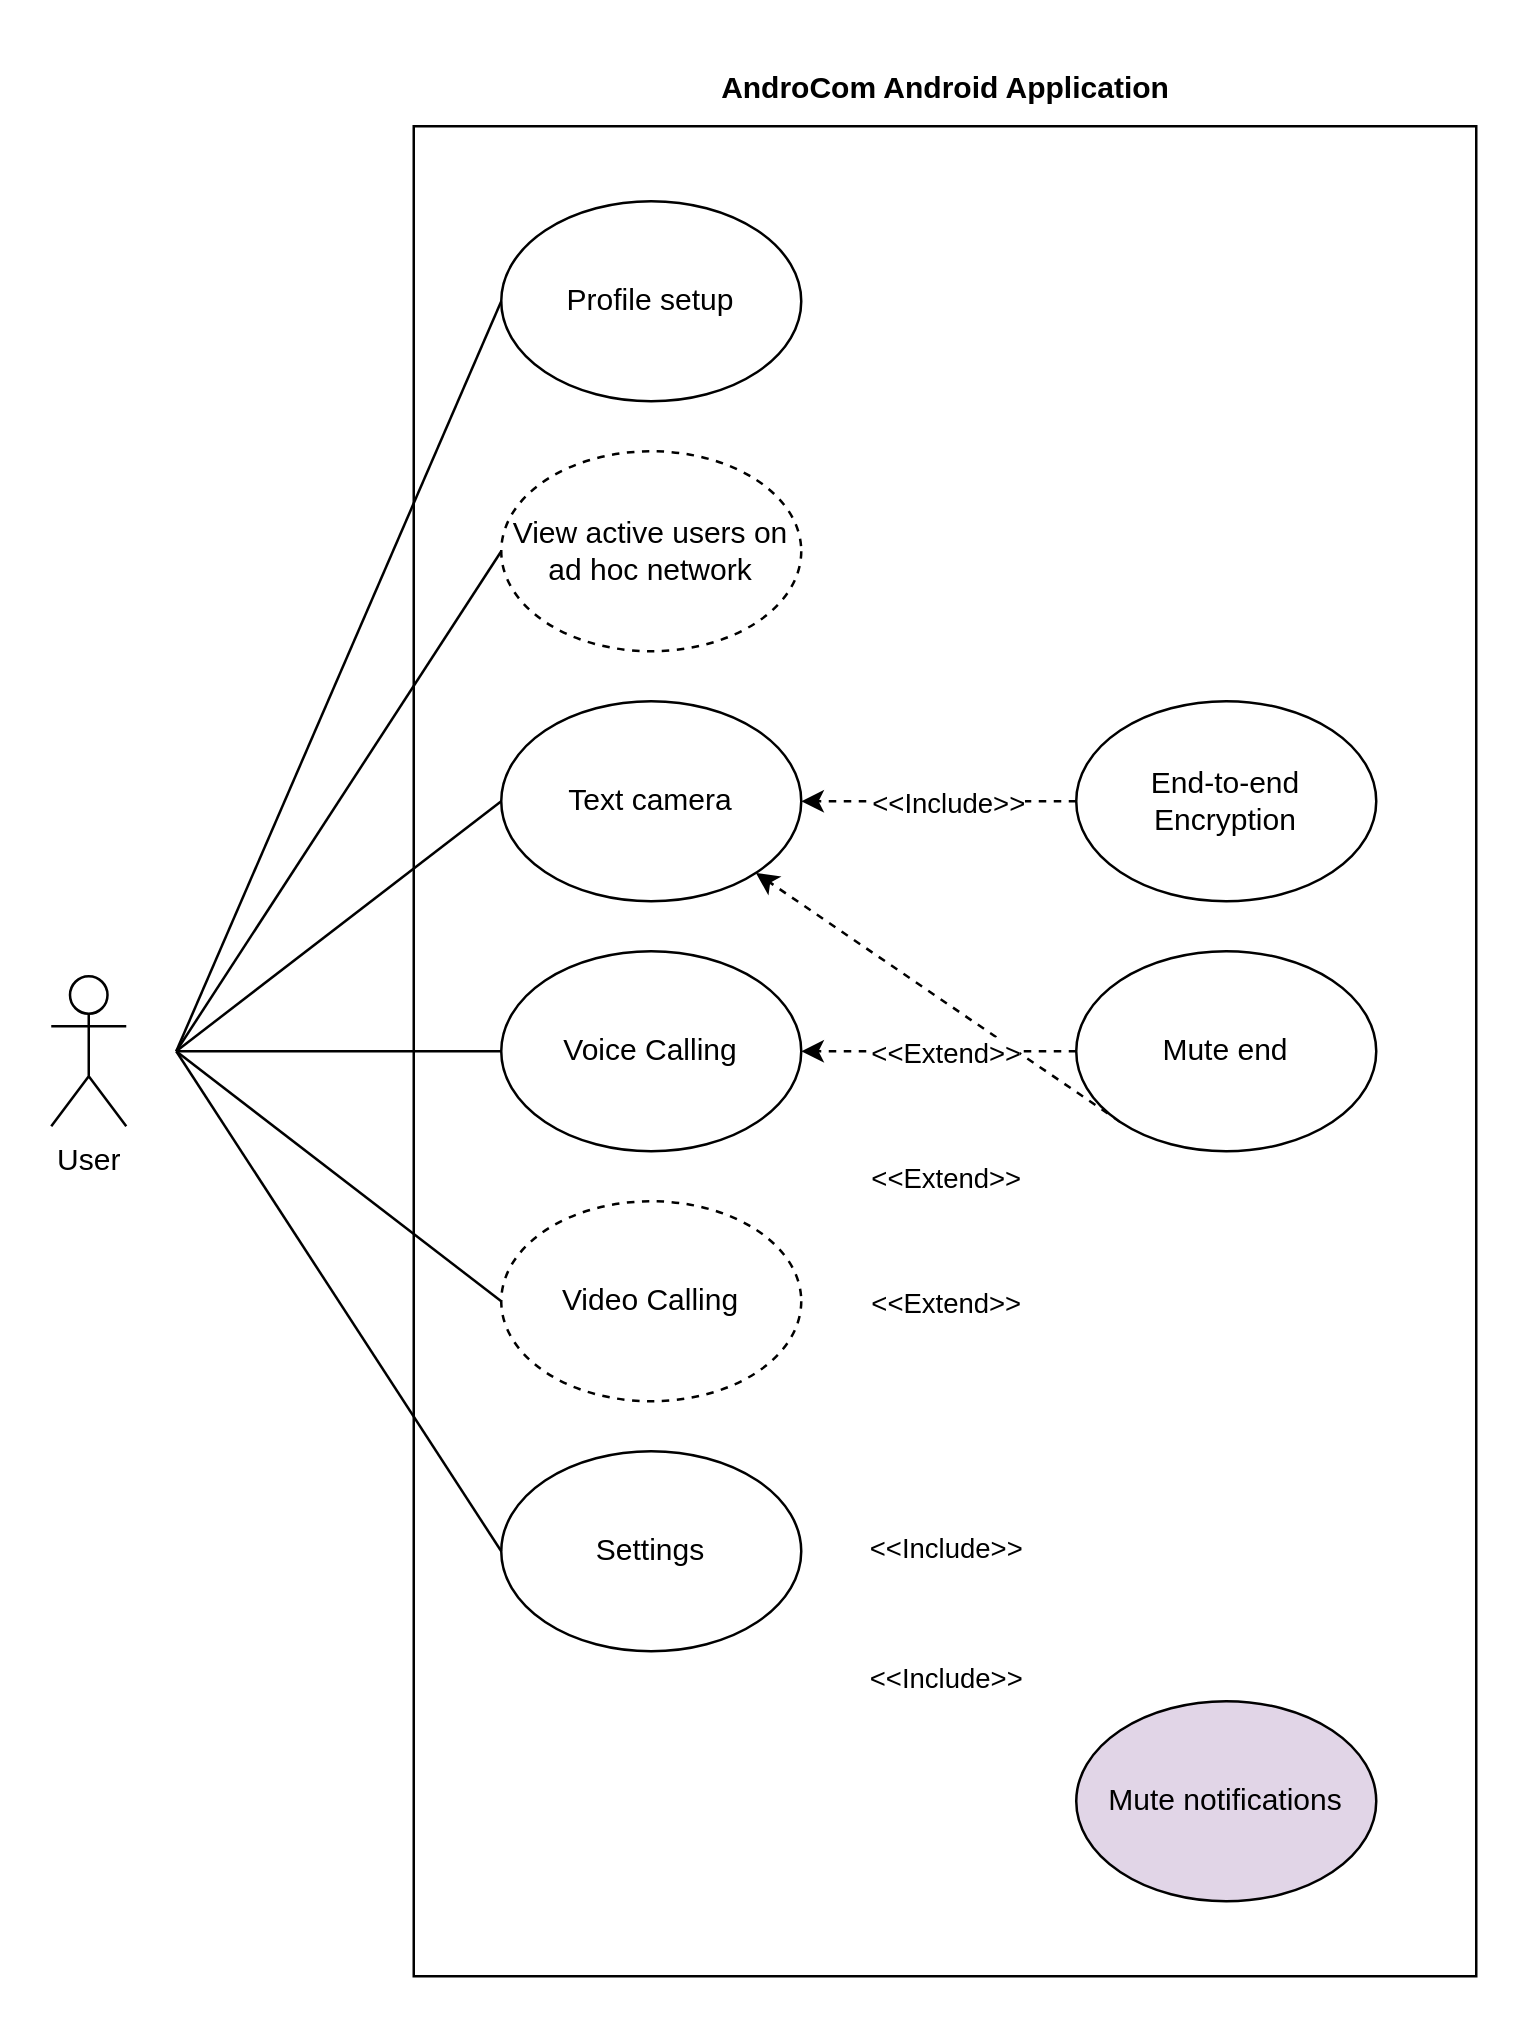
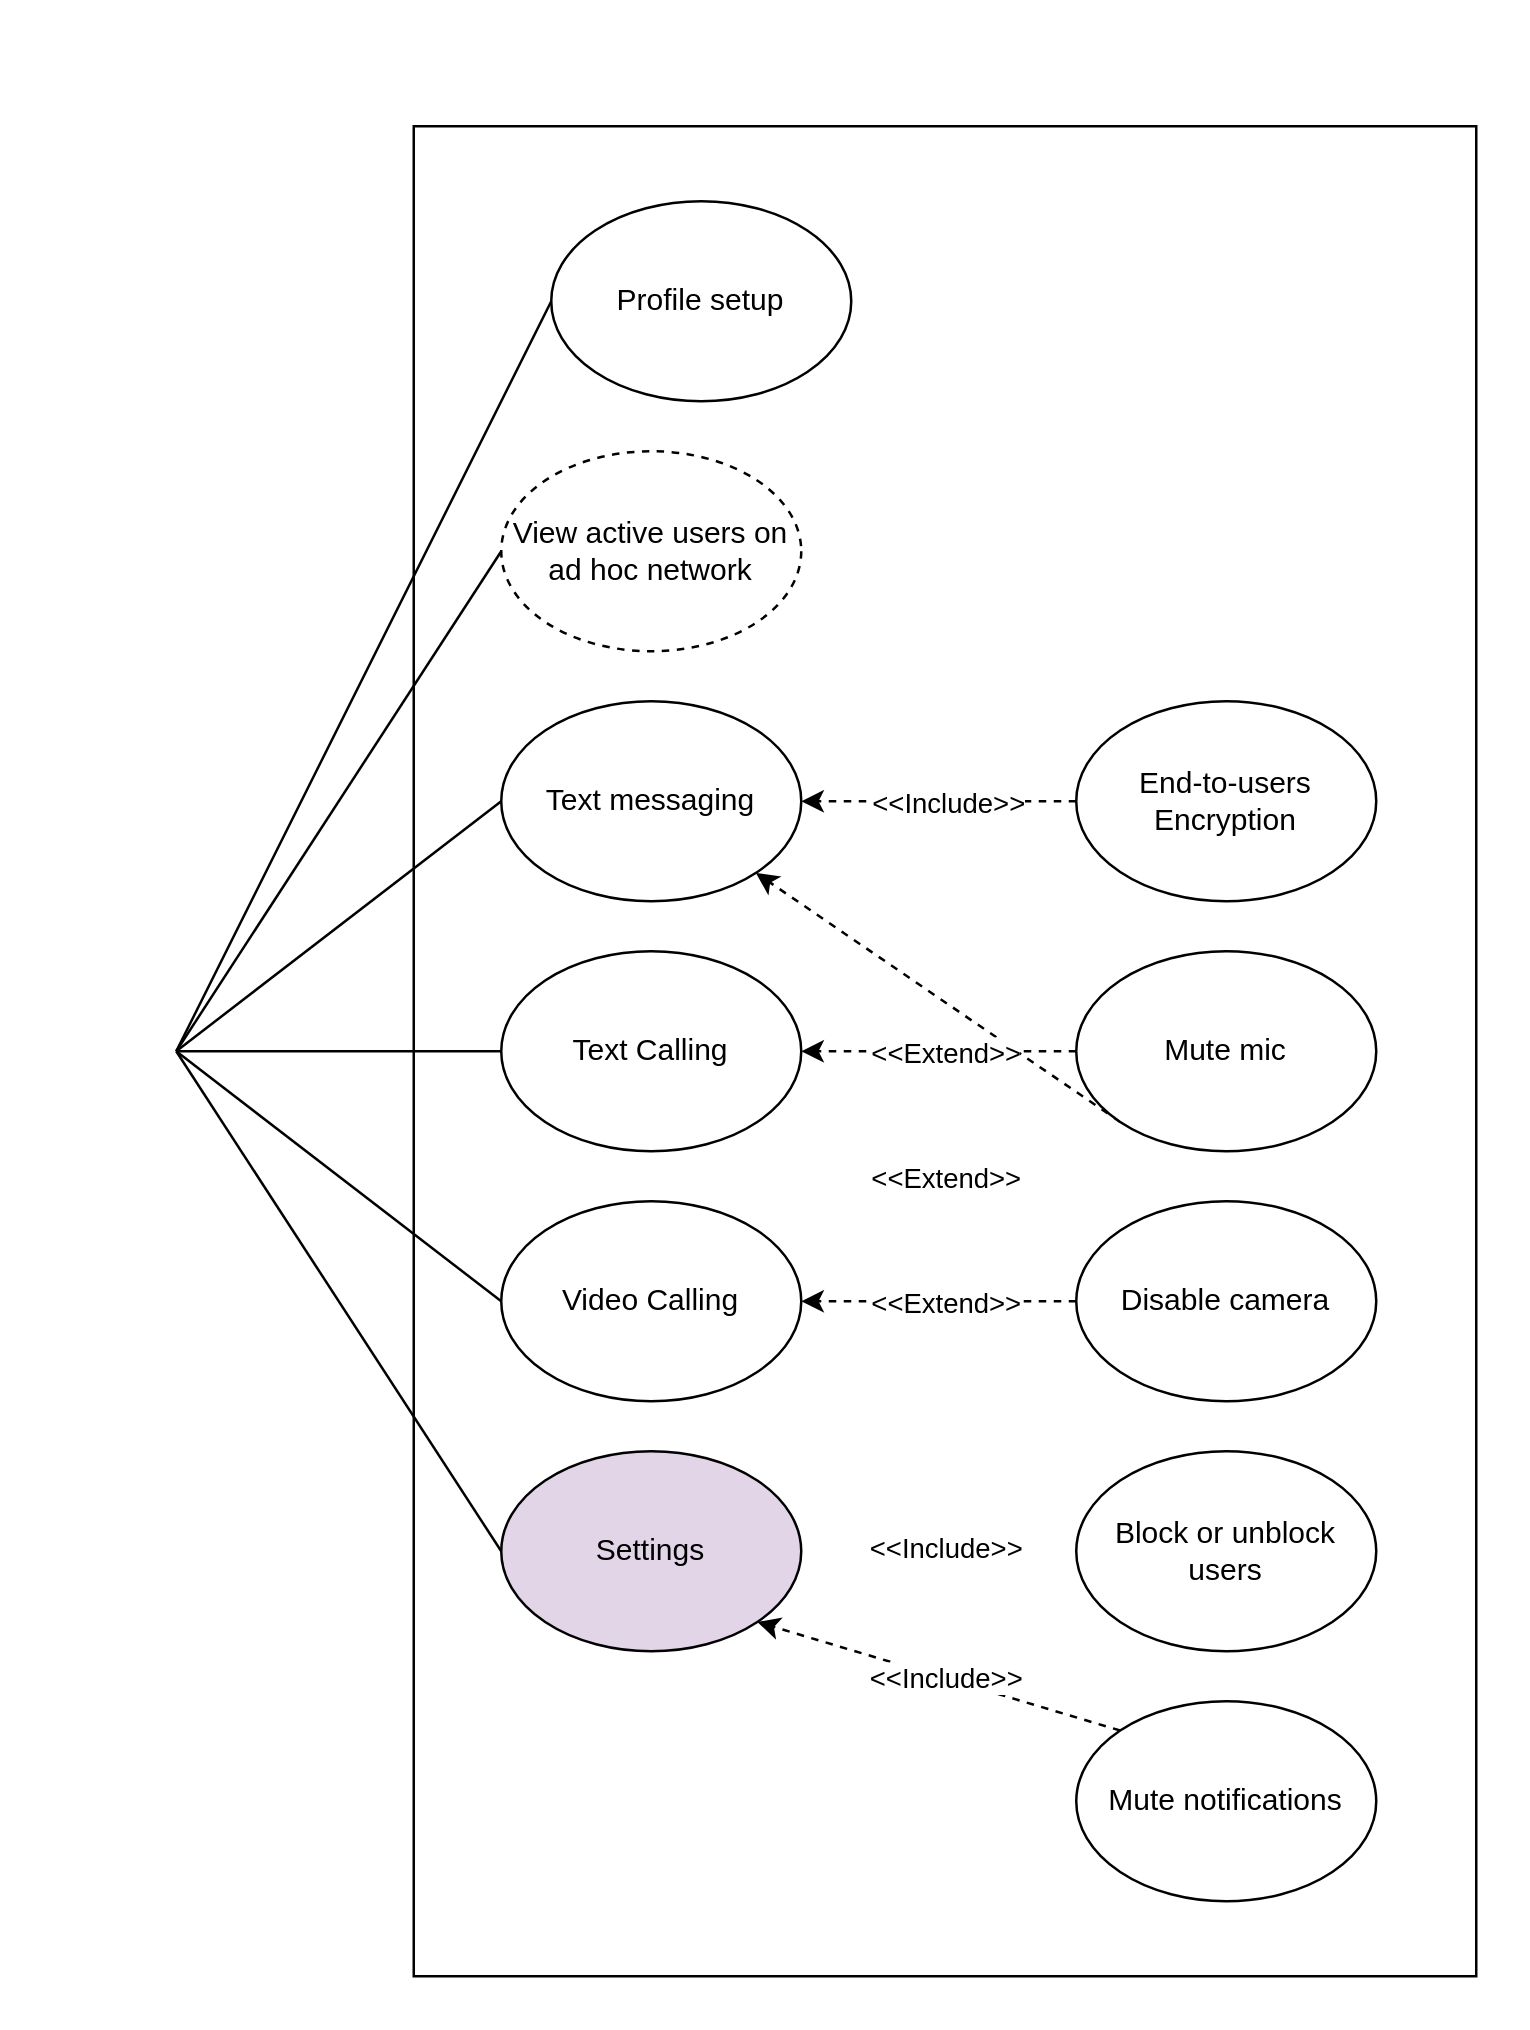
node "AndroCom Android Application": removed
node "Profile setup": moved (651, 301) -> (701, 301)
node "Text camera": label "Text camera" -> "Text messaging"
node "End-to-end Encryption": label "End-to-end Encryption" -> "End-to-users Encryption"
node "User": removed
node "Voice Calling": label "Voice Calling" -> "Text Calling"
node "Mute end": label "Mute end" -> "Mute mic"
node "Video Calling": style dashed -> solid
edge "Disable camera" -> "Video Calling": added
node "Disable camera": added
node "Settings": fillcolor #ffffff -> #e1d5e7
node "Block or unblock users": added
edge "Mute notifications" -> "Settings": added
node "Mute notifications": fillcolor #e1d5e7 -> #ffffff
